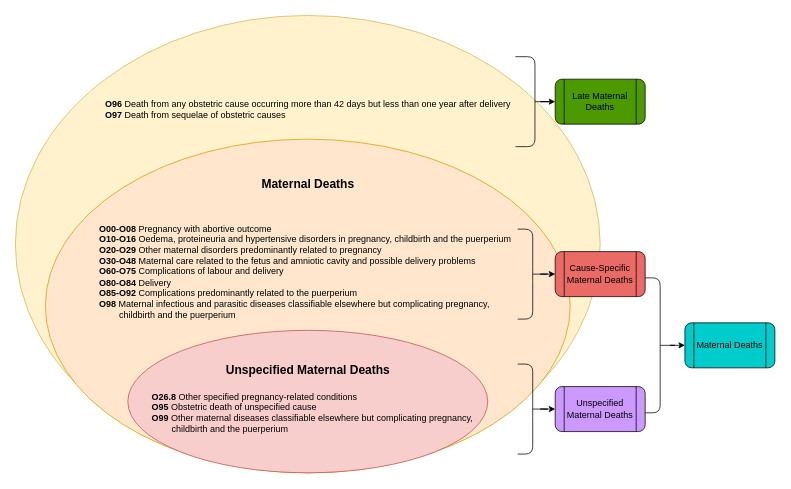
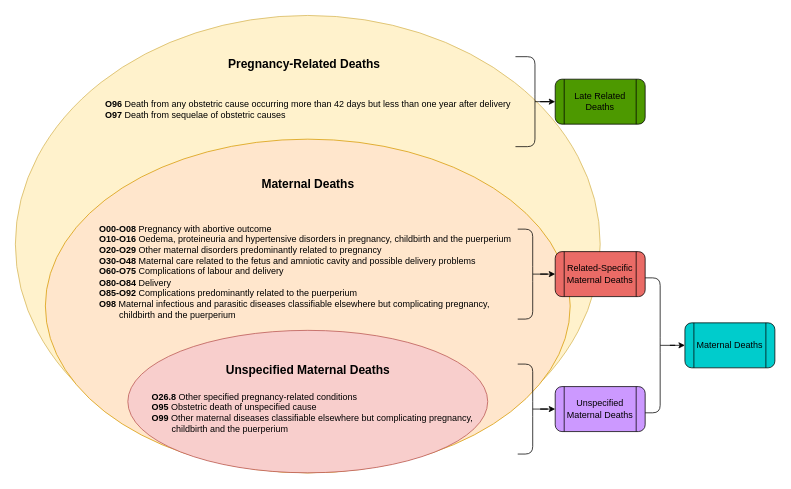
node "Pregnancy-Related Deaths": added
node "Late Maternal Deaths": label "Late Maternal Deaths" -> "Late Related Deaths"
node "Cause-Specific Maternal Deaths": label "Cause-Specific Maternal Deaths" -> "Related-Specific Maternal Deaths"
